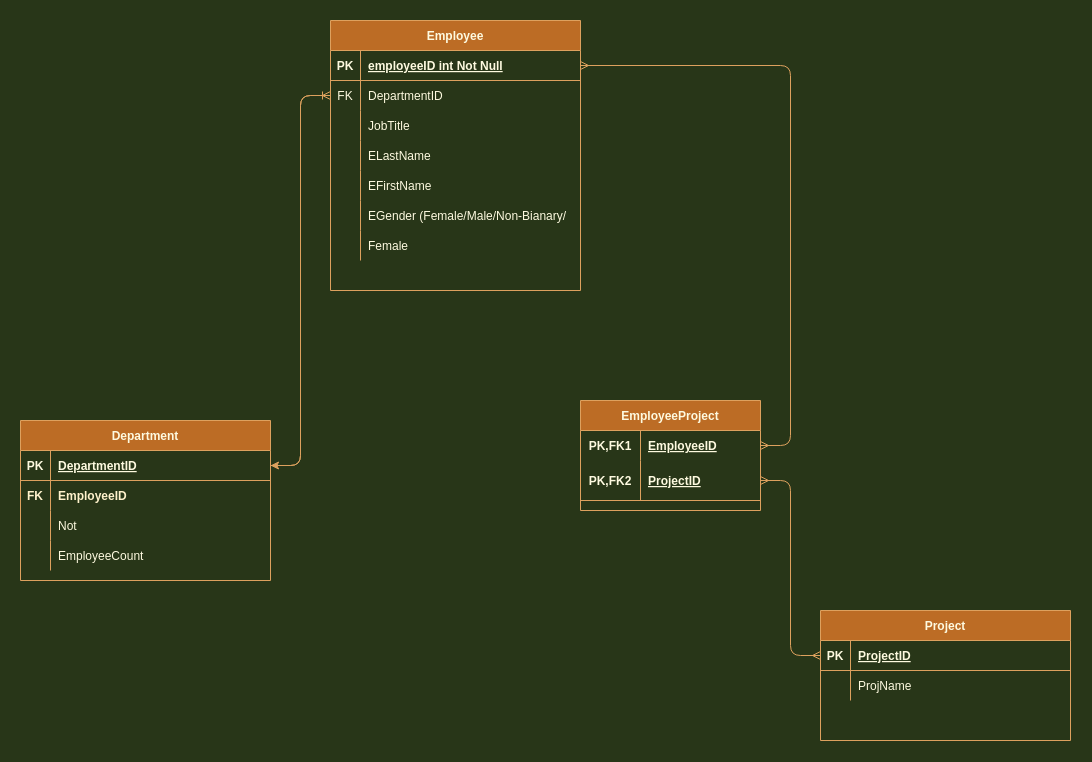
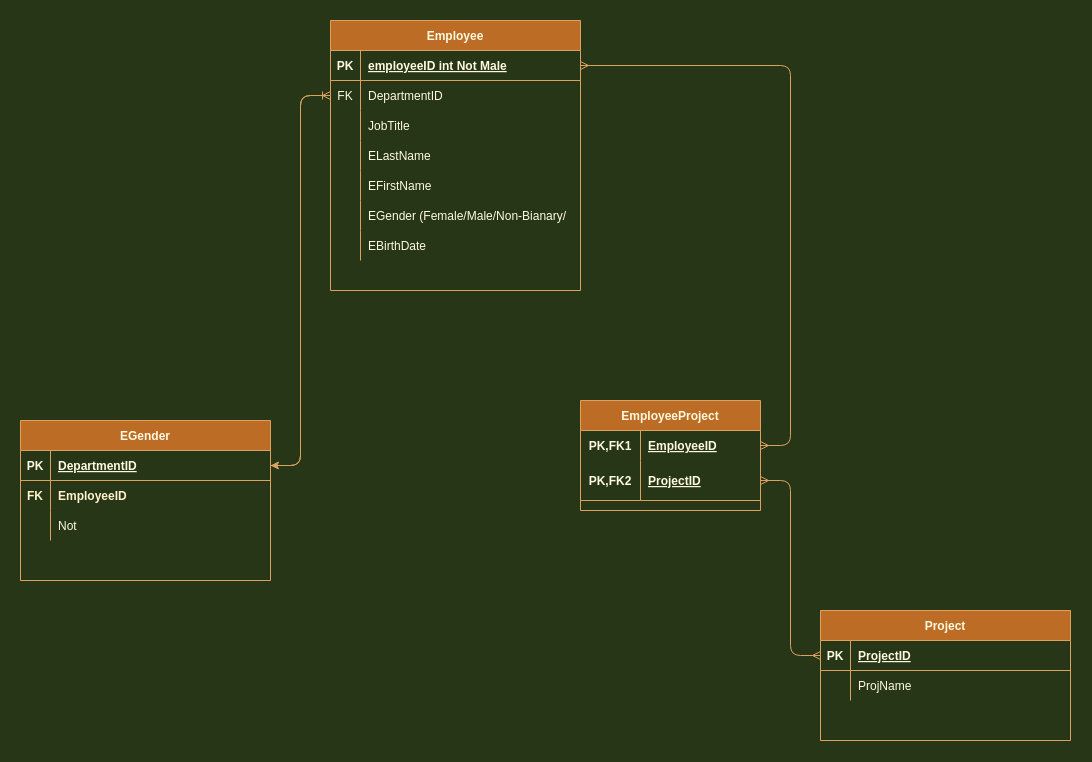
node "employeeID int Not Null": label "employeeID int Not Null" -> "employeeID int Not Male"
node "Female": label "Female" -> "EBirthDate"
node "Department": label "Department" -> "EGender"
node "EmployeeCount": removed
